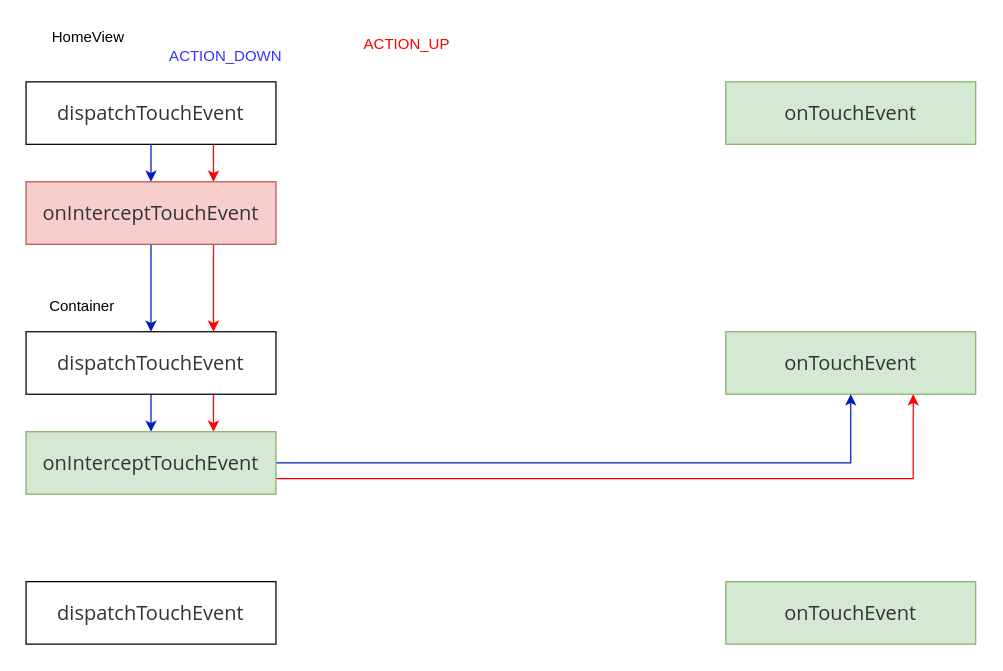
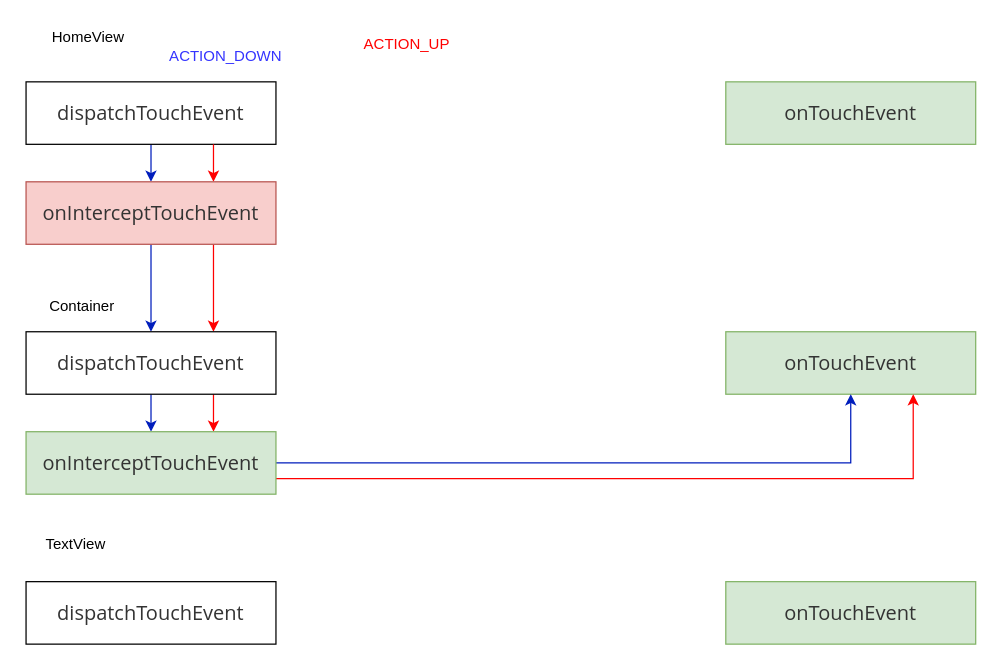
node "TextView": added
